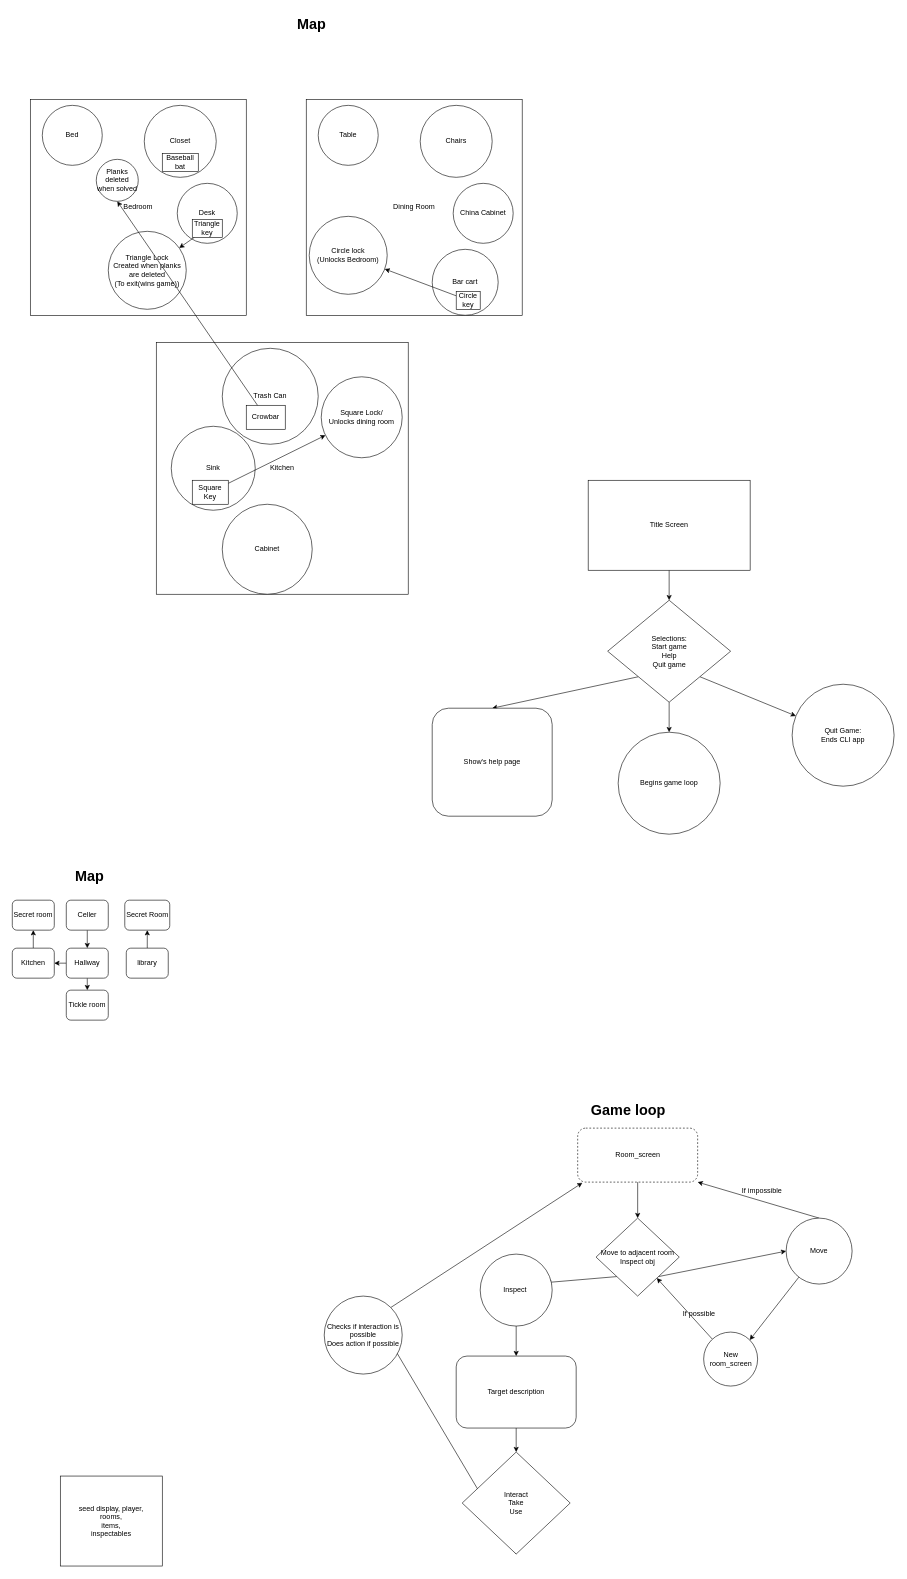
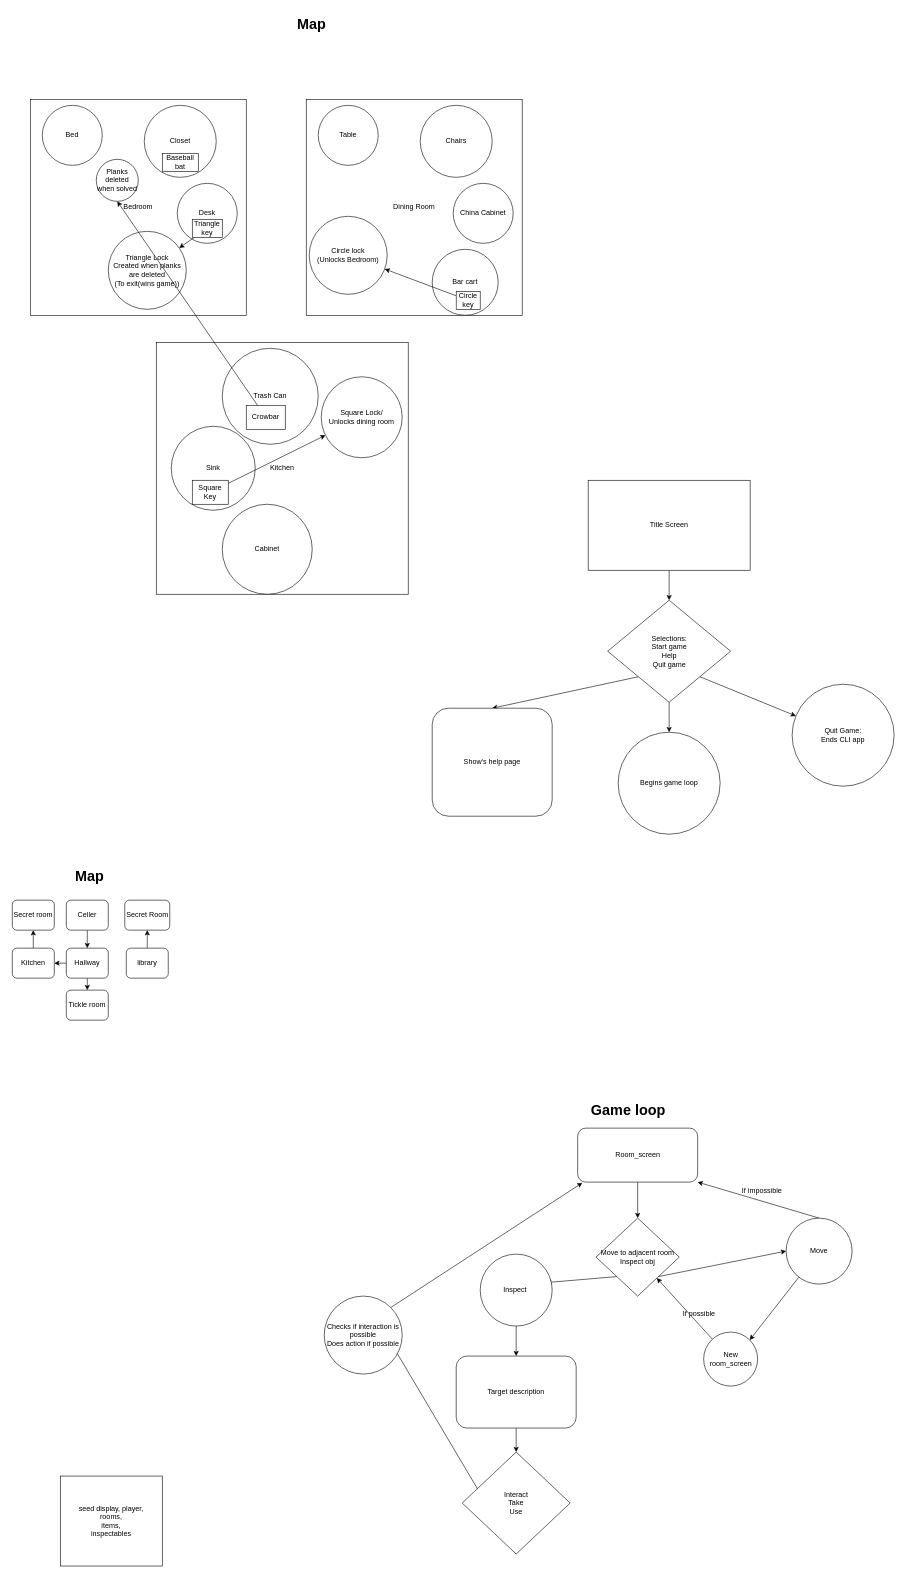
node "Room_screen": style dashed -> solid
